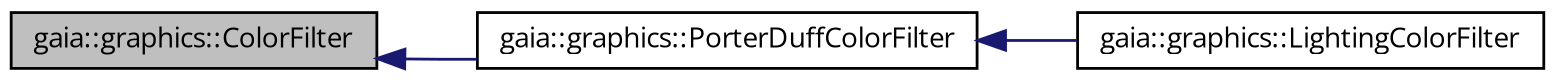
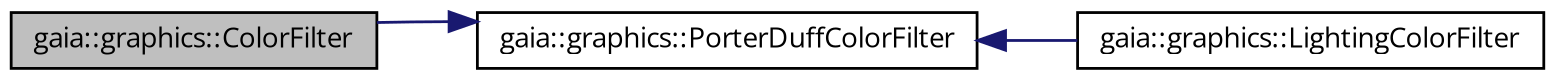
edge "gaia::graphics::PorterDuffColorFilter" -> "gaia::graphics::ColorFilter": reversed
